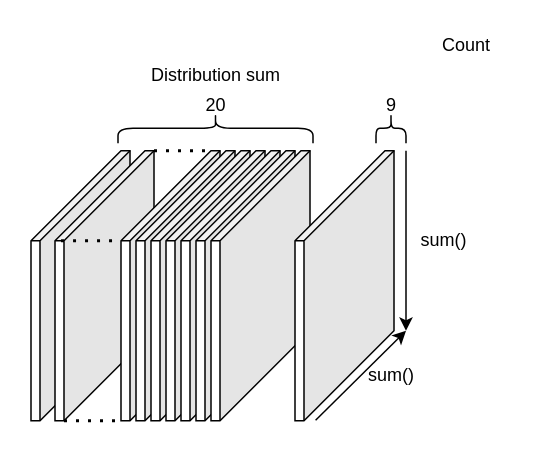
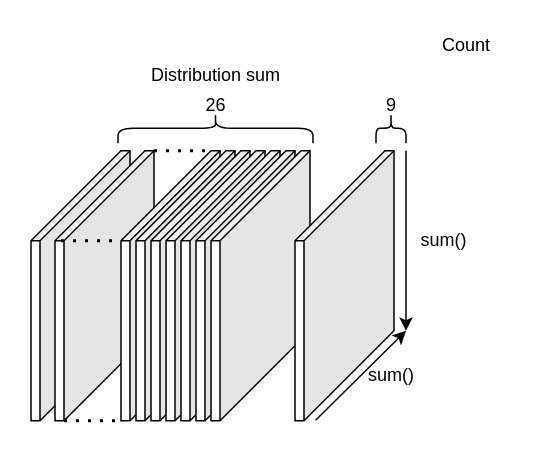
node "20": label "20" -> "26"
